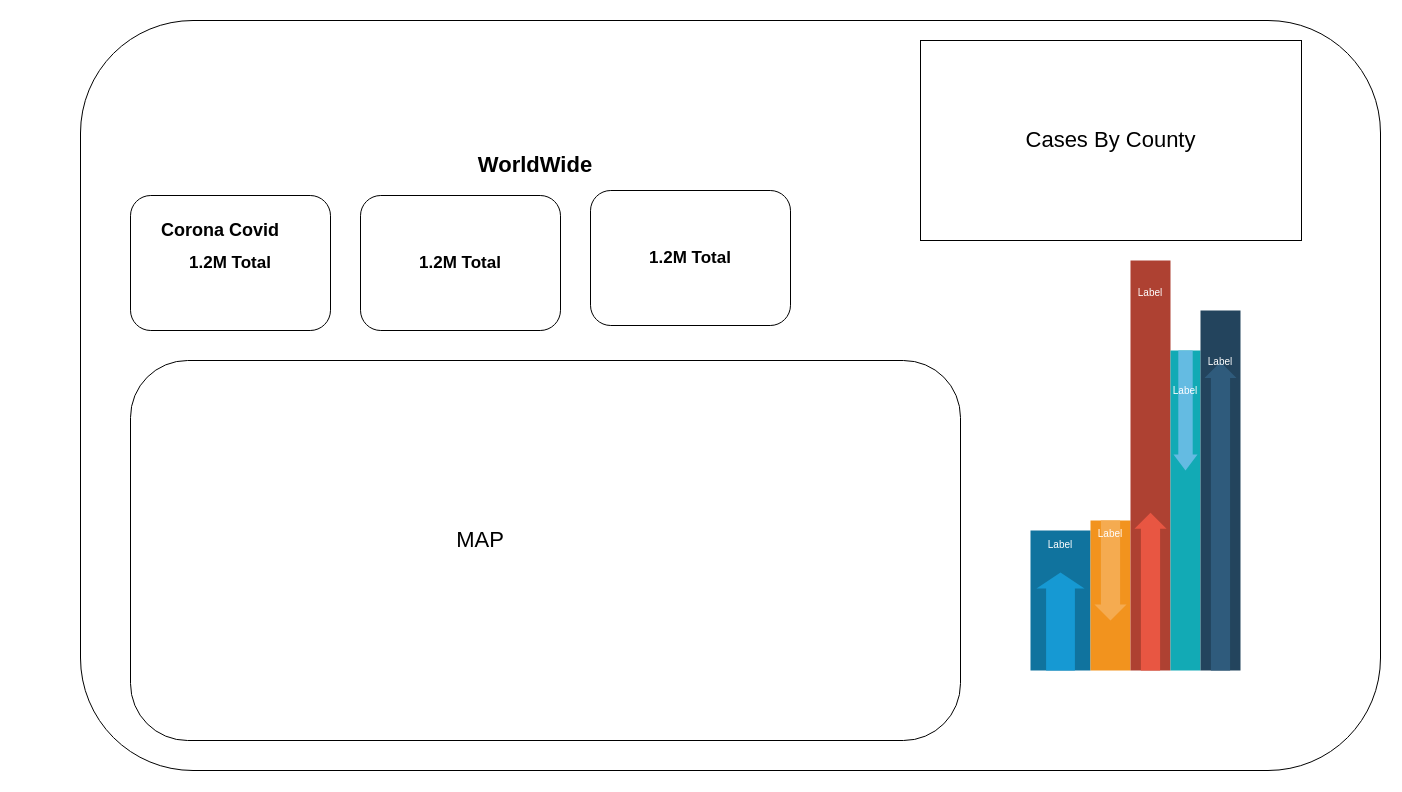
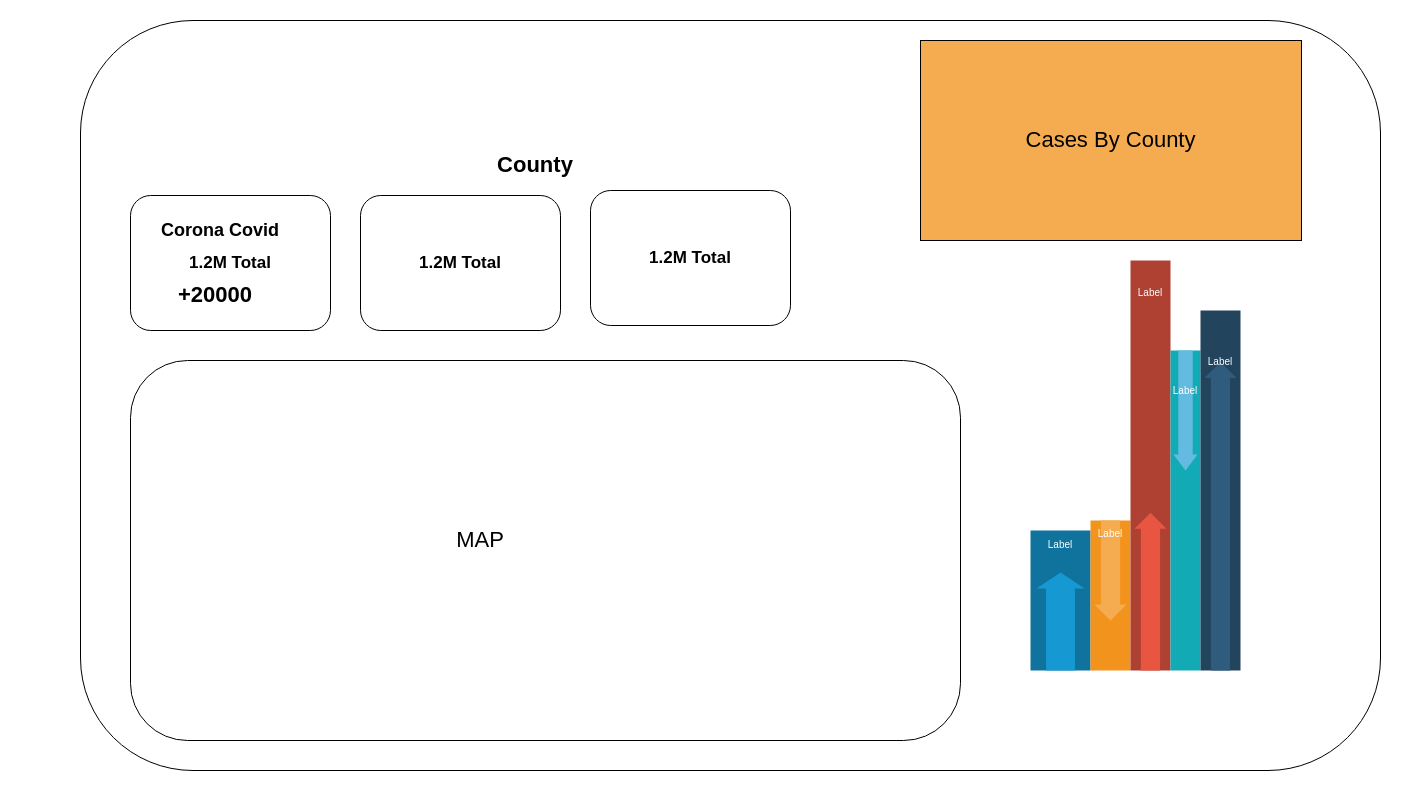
node "Cases By County": fillcolor #ffffff -> #f5ab50
node "WorldWide": label "WorldWide" -> "County"
node "+20000": added
